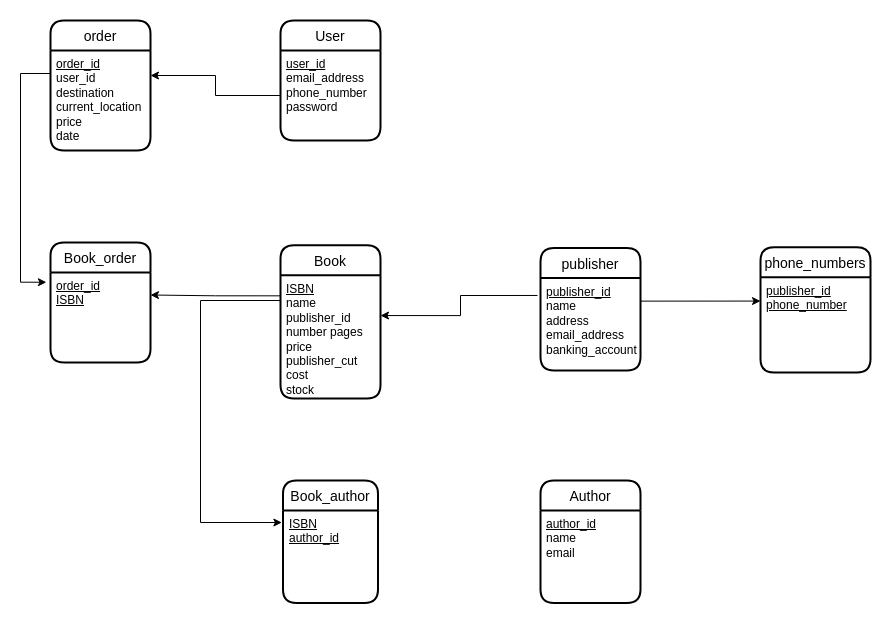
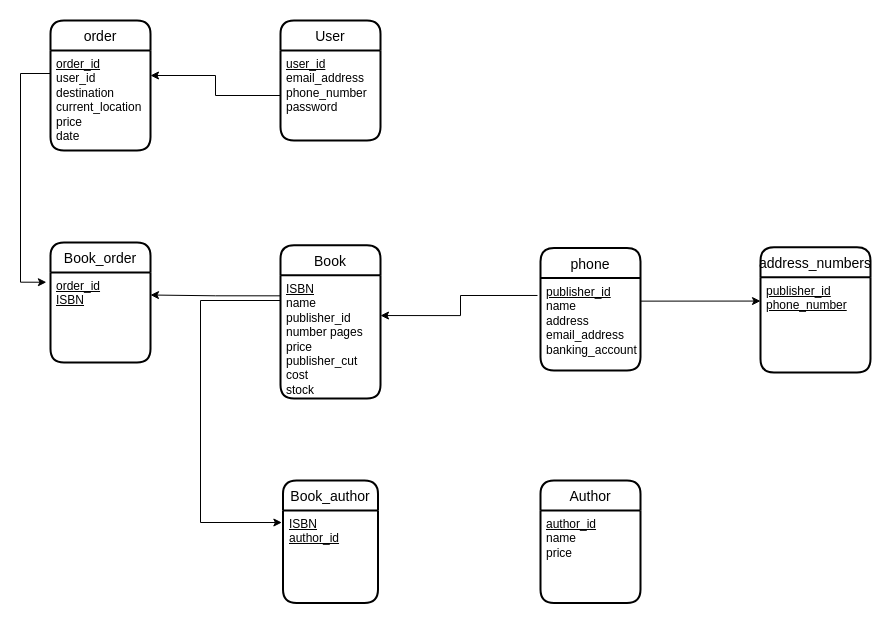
node "phone_numbers": label "phone_numbers" -> "address_numbers"
node "publisher": label "publisher" -> "phone"
node "author_id name email": label "author_id name email" -> "author_id name price"
